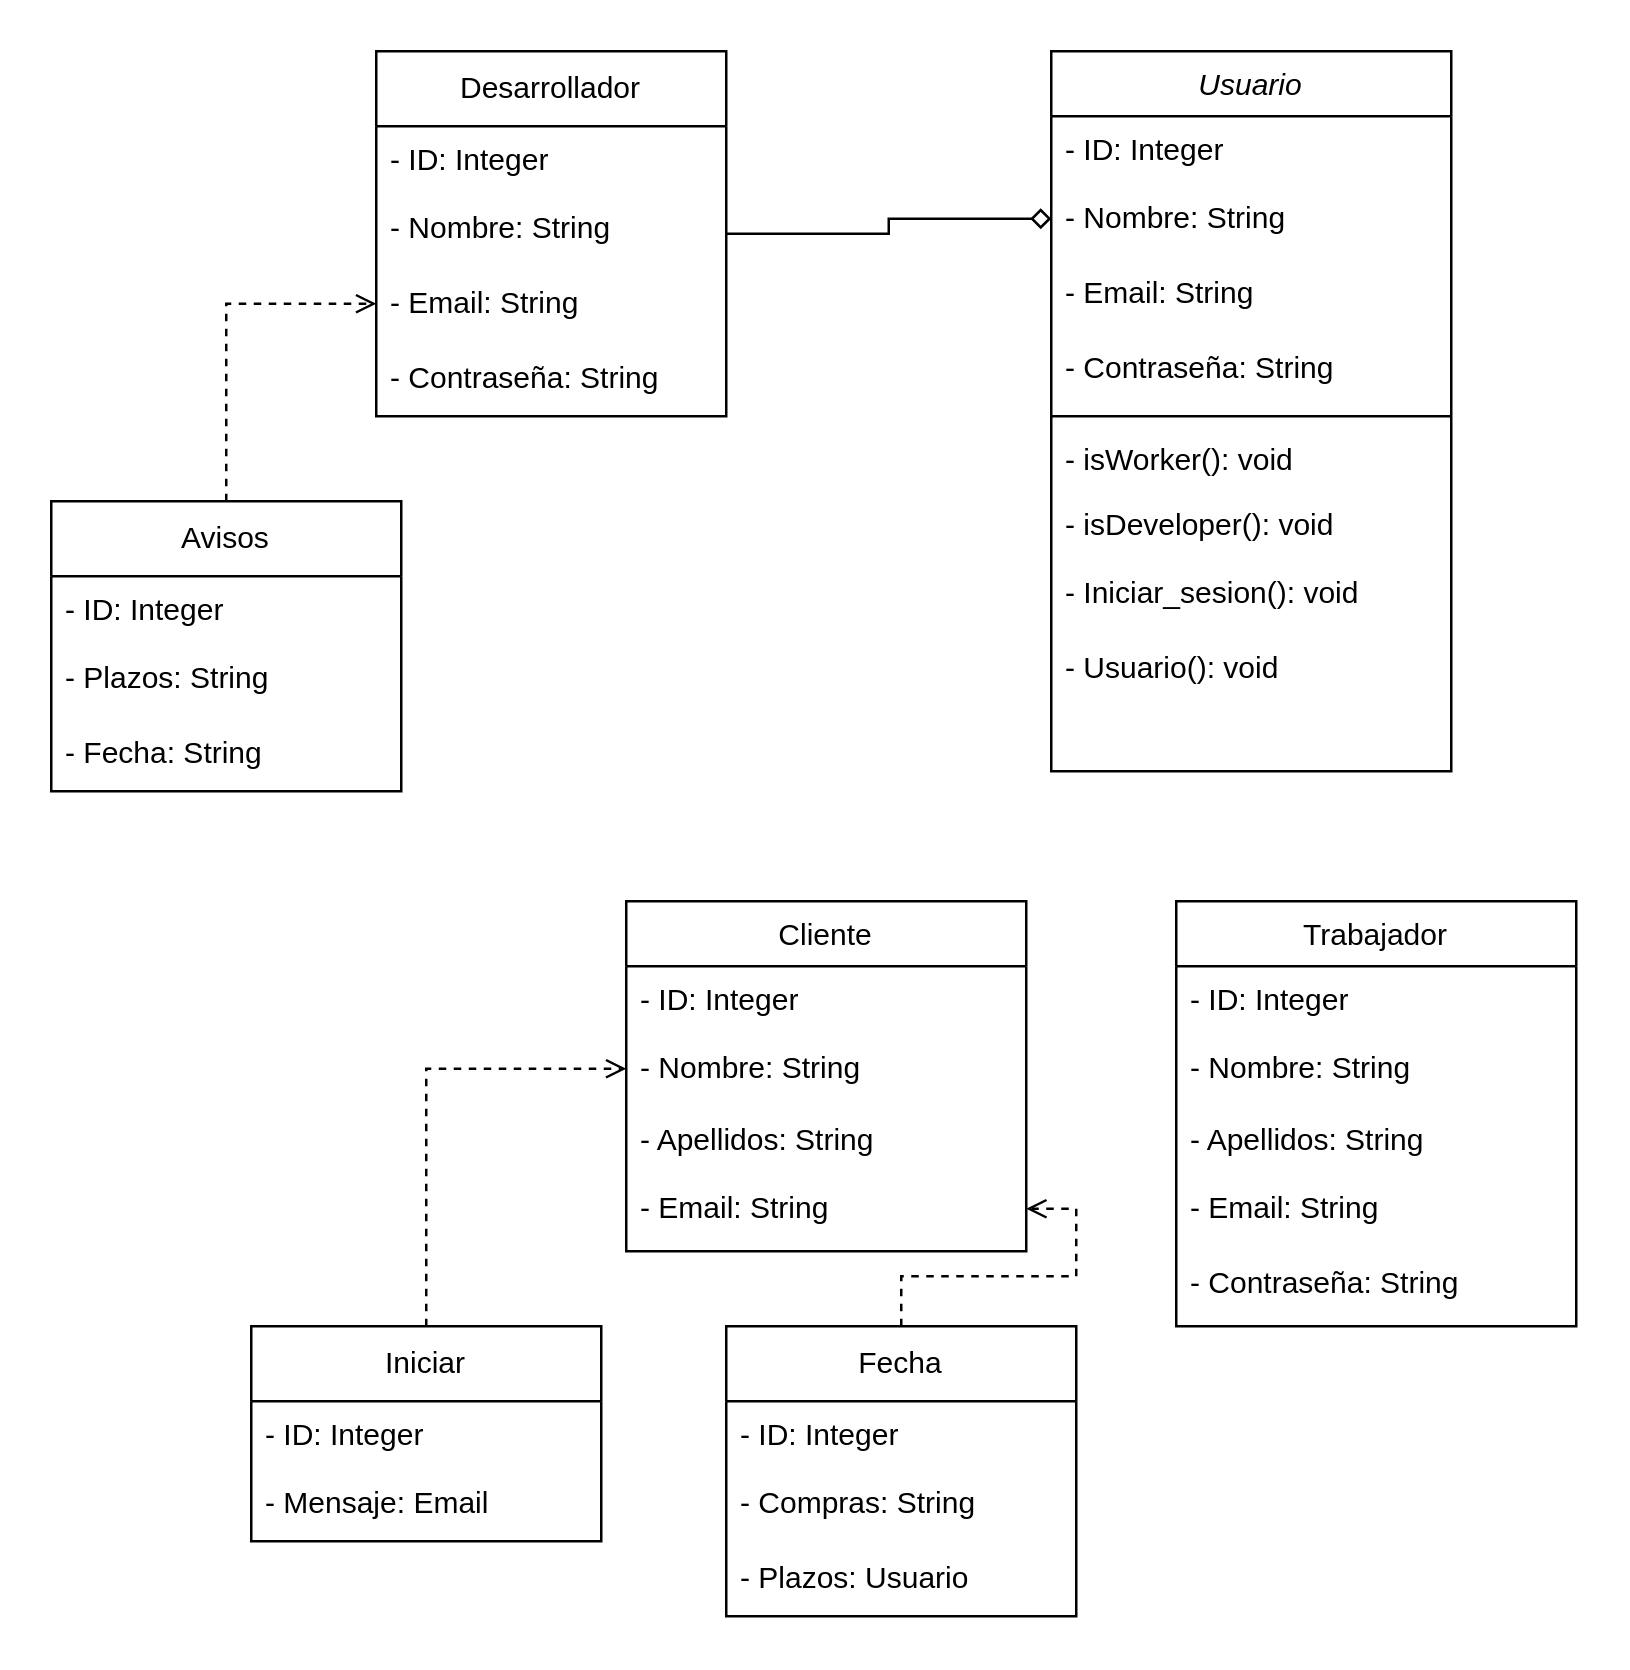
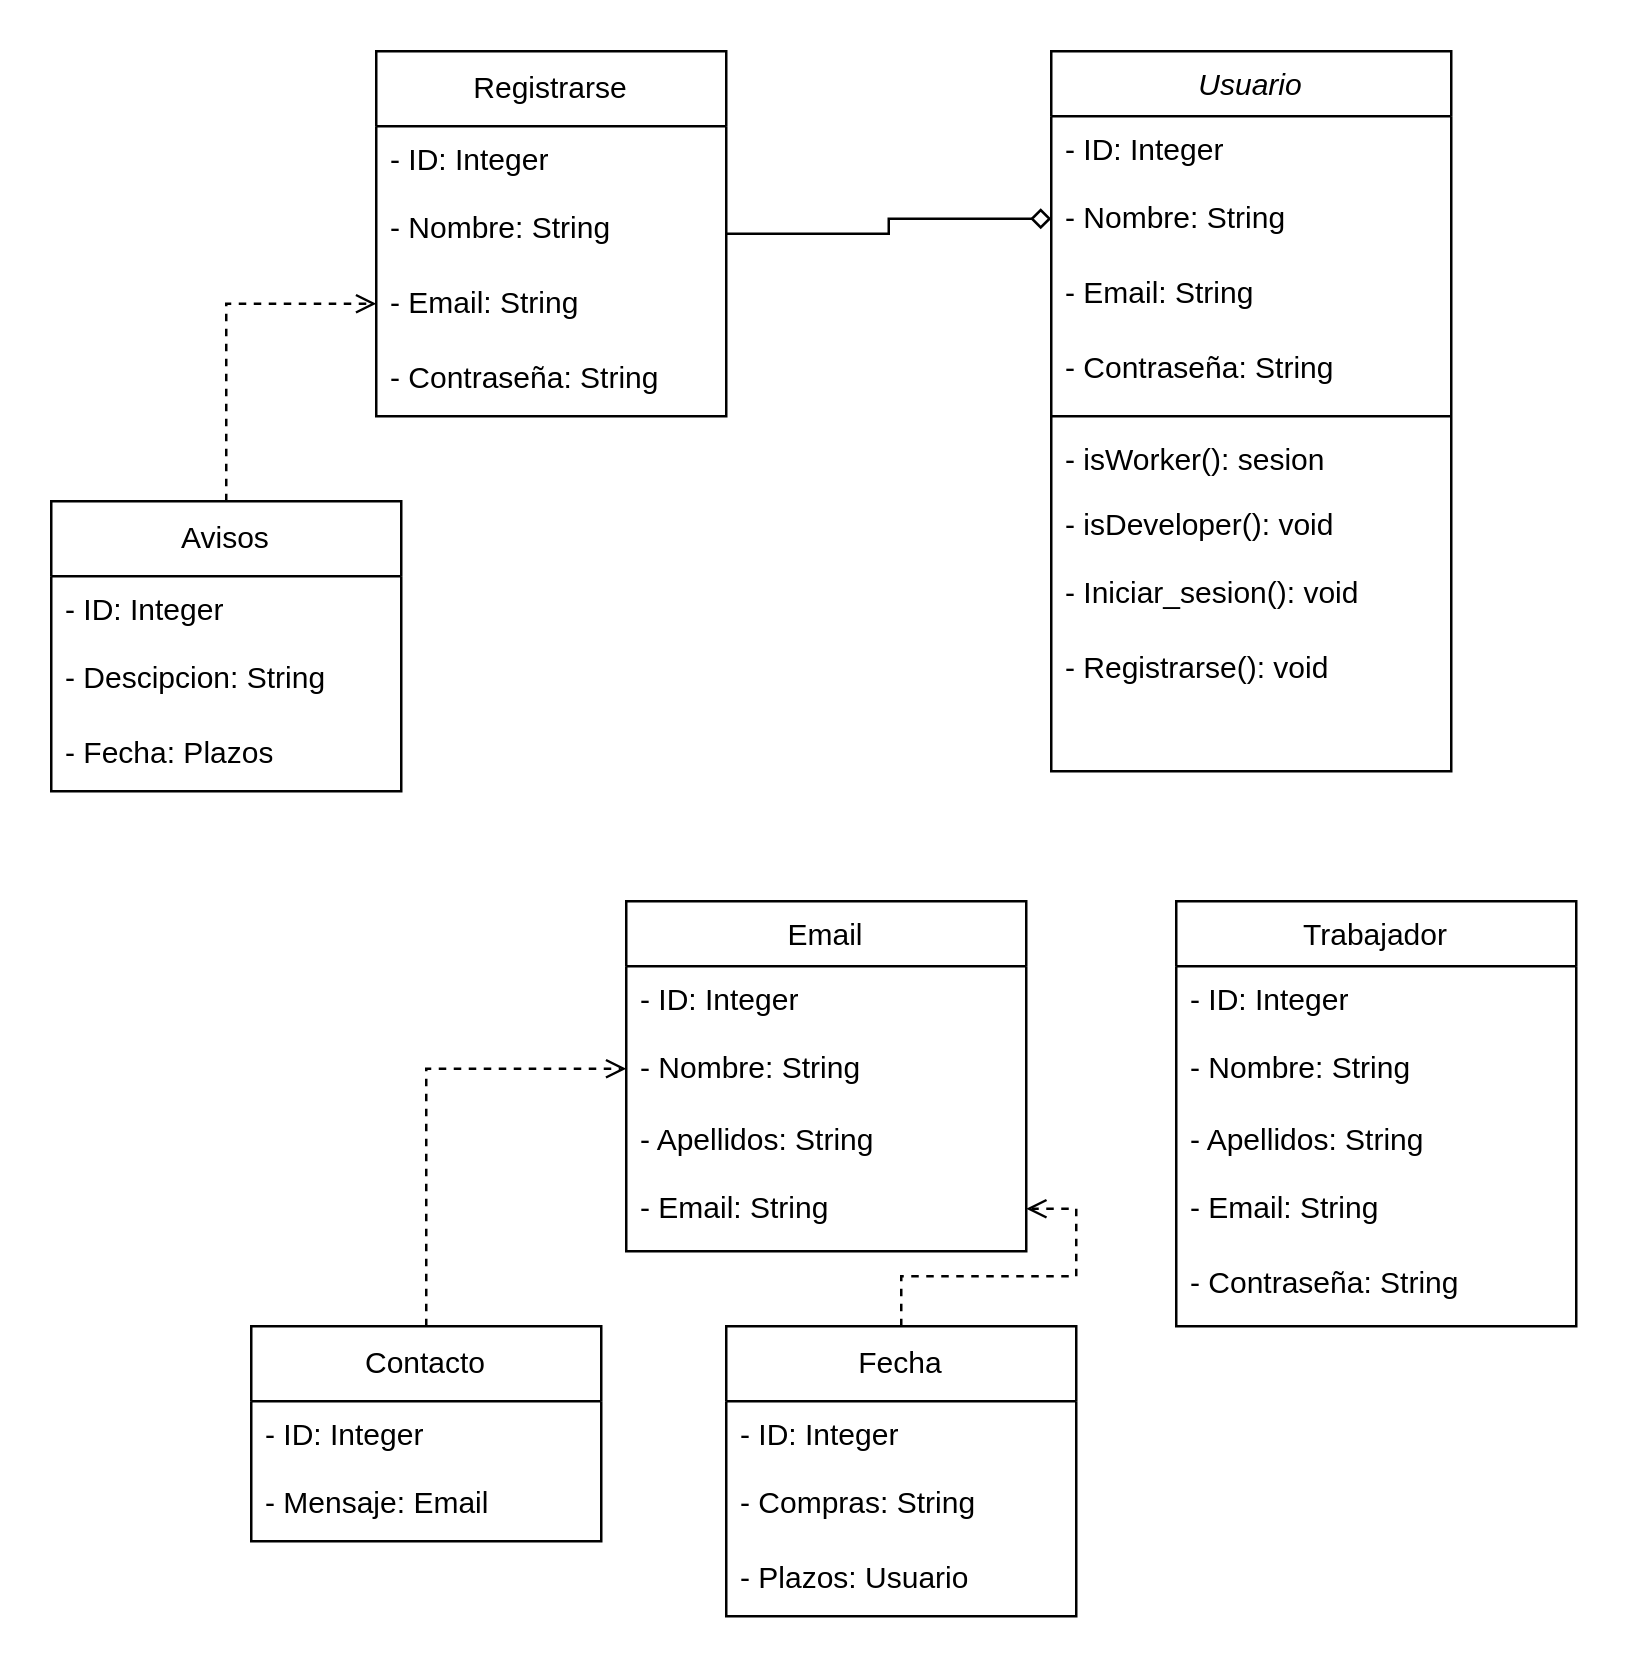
node "Desarrollador": label "Desarrollador" -> "Registrarse"
node "- isWorker(): void": label "- isWorker(): void" -> "- isWorker(): sesion"
node "- Usuario(): void": label "- Usuario(): void" -> "- Registrarse(): void"
node "- Plazos: String": label "- Plazos: String" -> "- Descipcion: String"
node "- Fecha: String": label "- Fecha: String" -> "- Fecha: Plazos"
node "Cliente": label "Cliente" -> "Email"
node "Iniciar": label "Iniciar" -> "Contacto"
